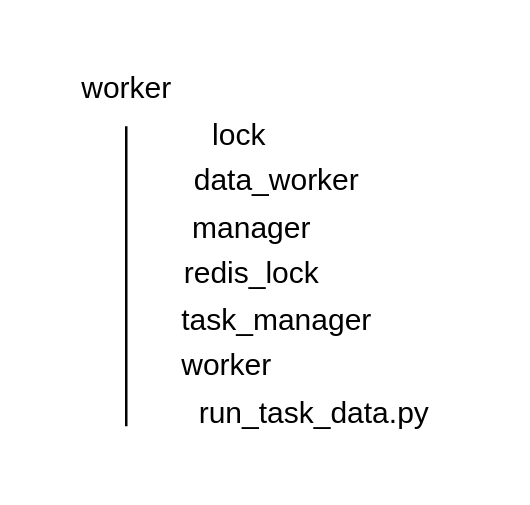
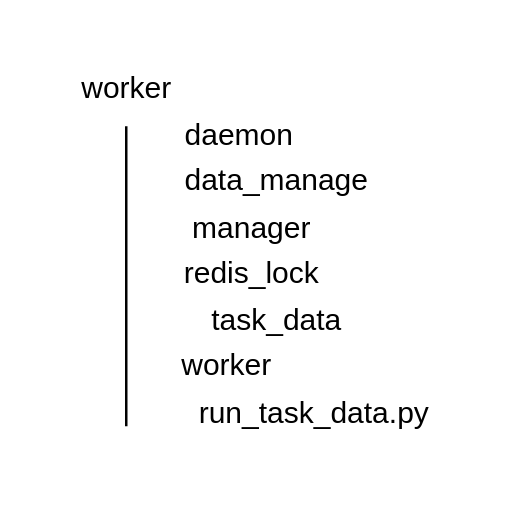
node "lock": label "lock" -> "daemon"
node "data_worker": label "data_worker" -> "data_manage"
node "task_manager": label "task_manager" -> "task_data"
